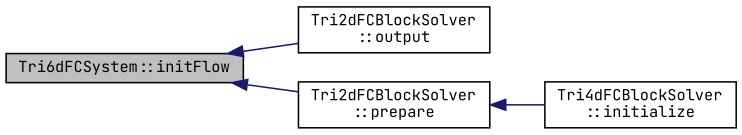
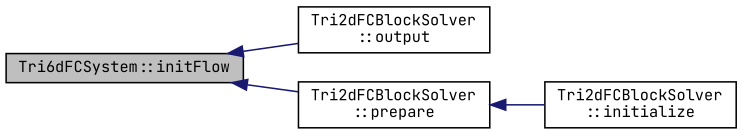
node "Tri4dFCBlockSolver ::initialize": label "Tri4dFCBlockSolver ::initialize" -> "Tri2dFCBlockSolver ::initialize"
